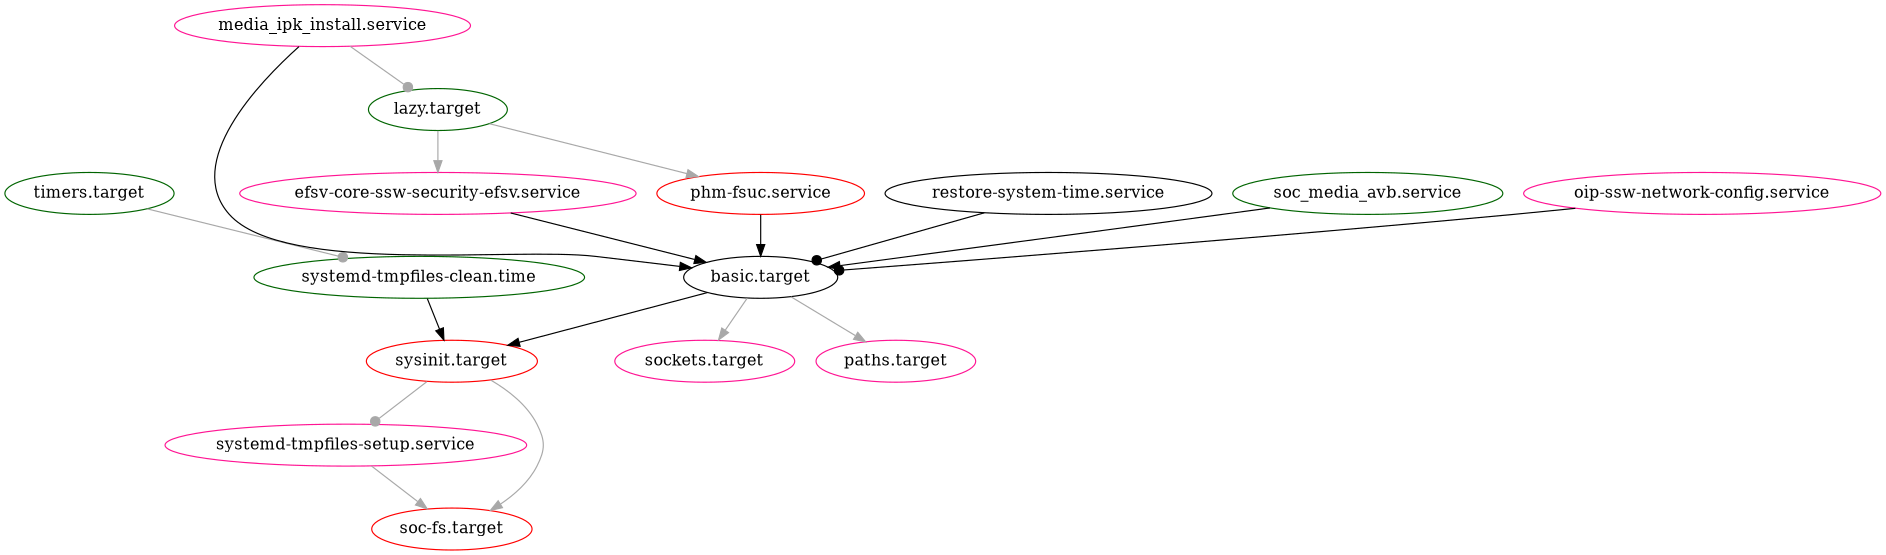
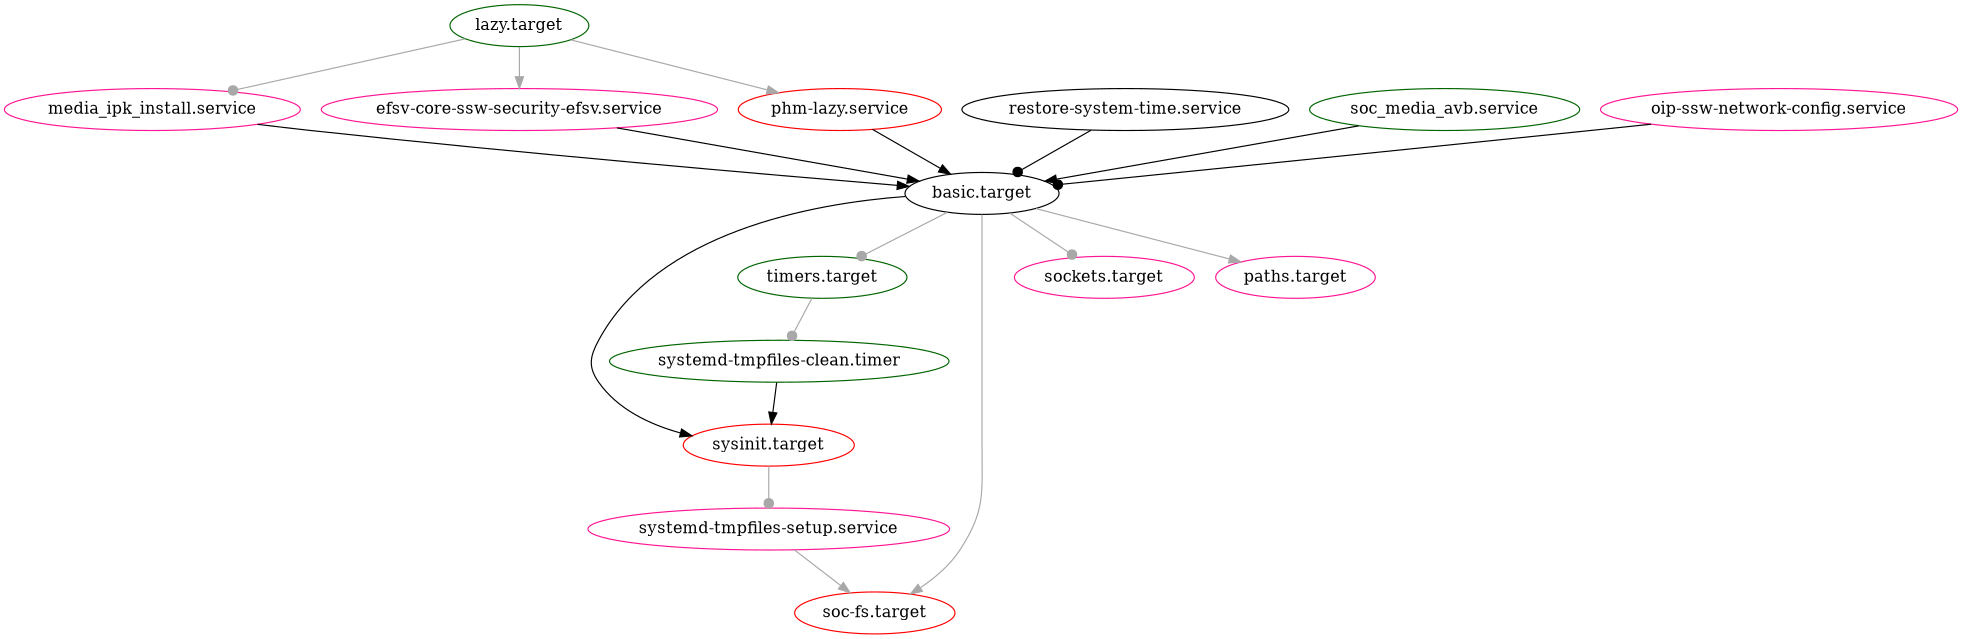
edge "media_ipk_install.service" -> "lazy.target": reversed
node "phm-fsuc.service": label "phm-fsuc.service" -> "phm-lazy.service"
edge "basic.target" -> "timers.target": added
node "systemd-tmpfiles-clean.time": label "systemd-tmpfiles-clean.time" -> "systemd-tmpfiles-clean.timer"
edge "basic.target" -> "sockets.target": arrowhead normal -> dot
edge "sysinit.target" -> "soc-fs.target": now "basic.target" -> "soc-fs.target"
